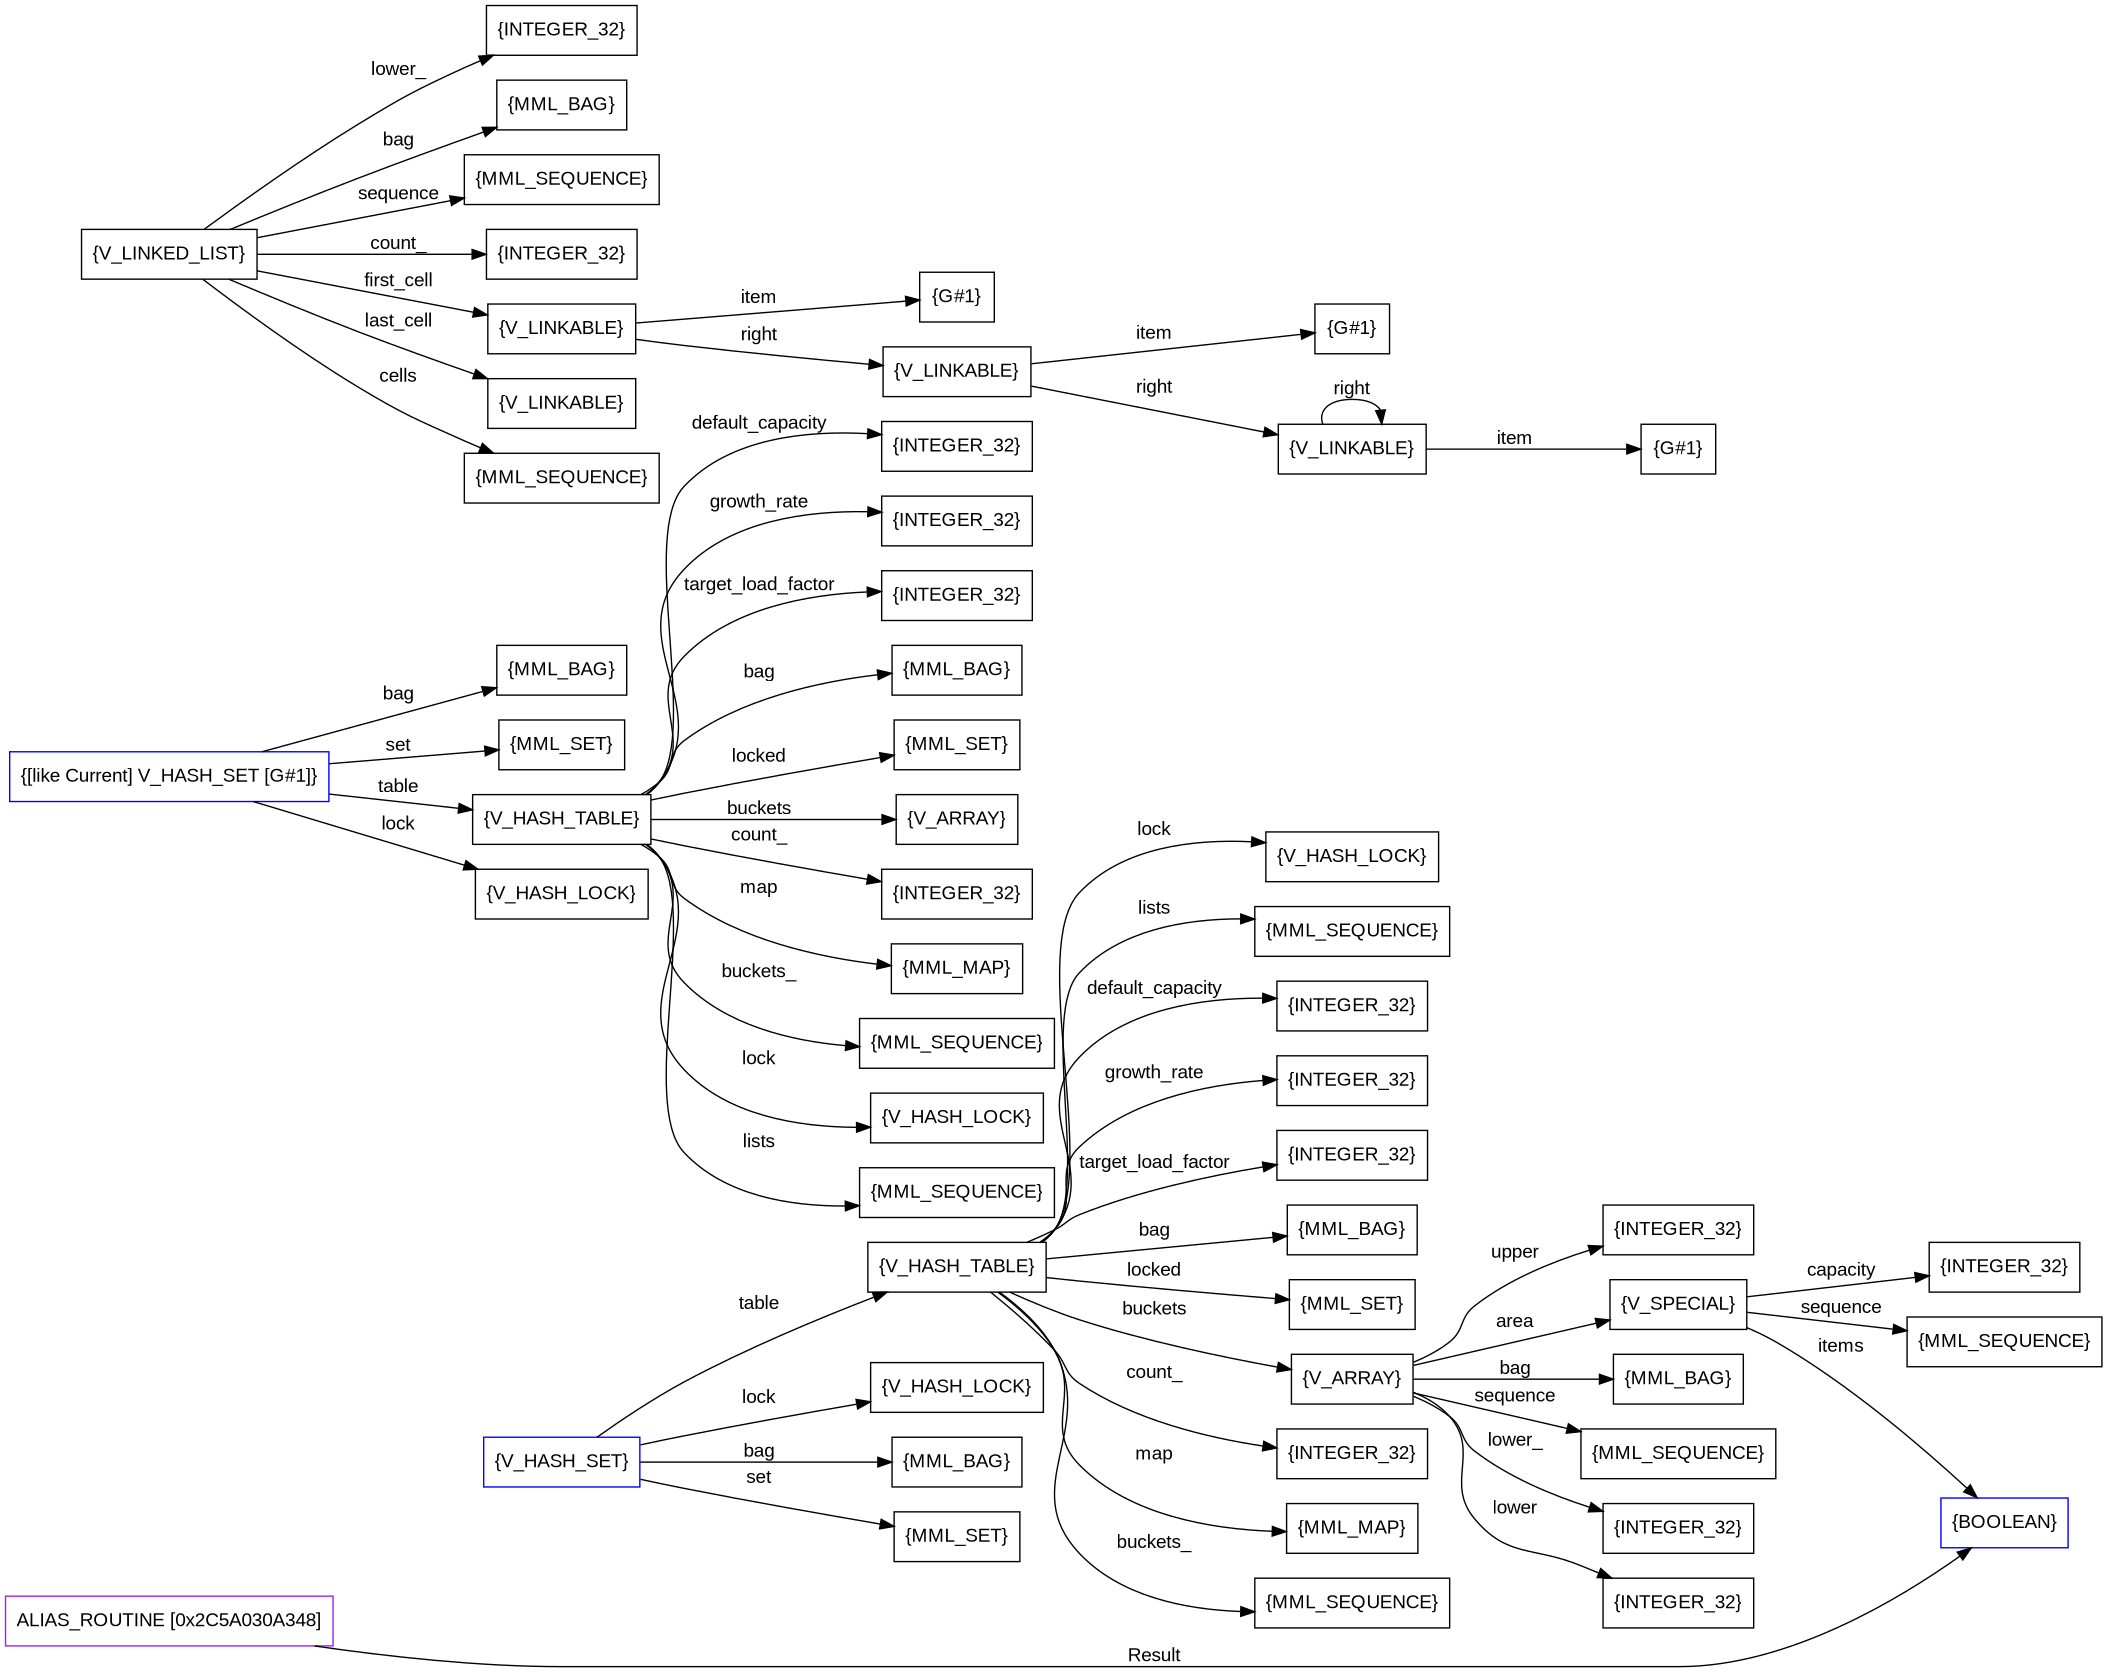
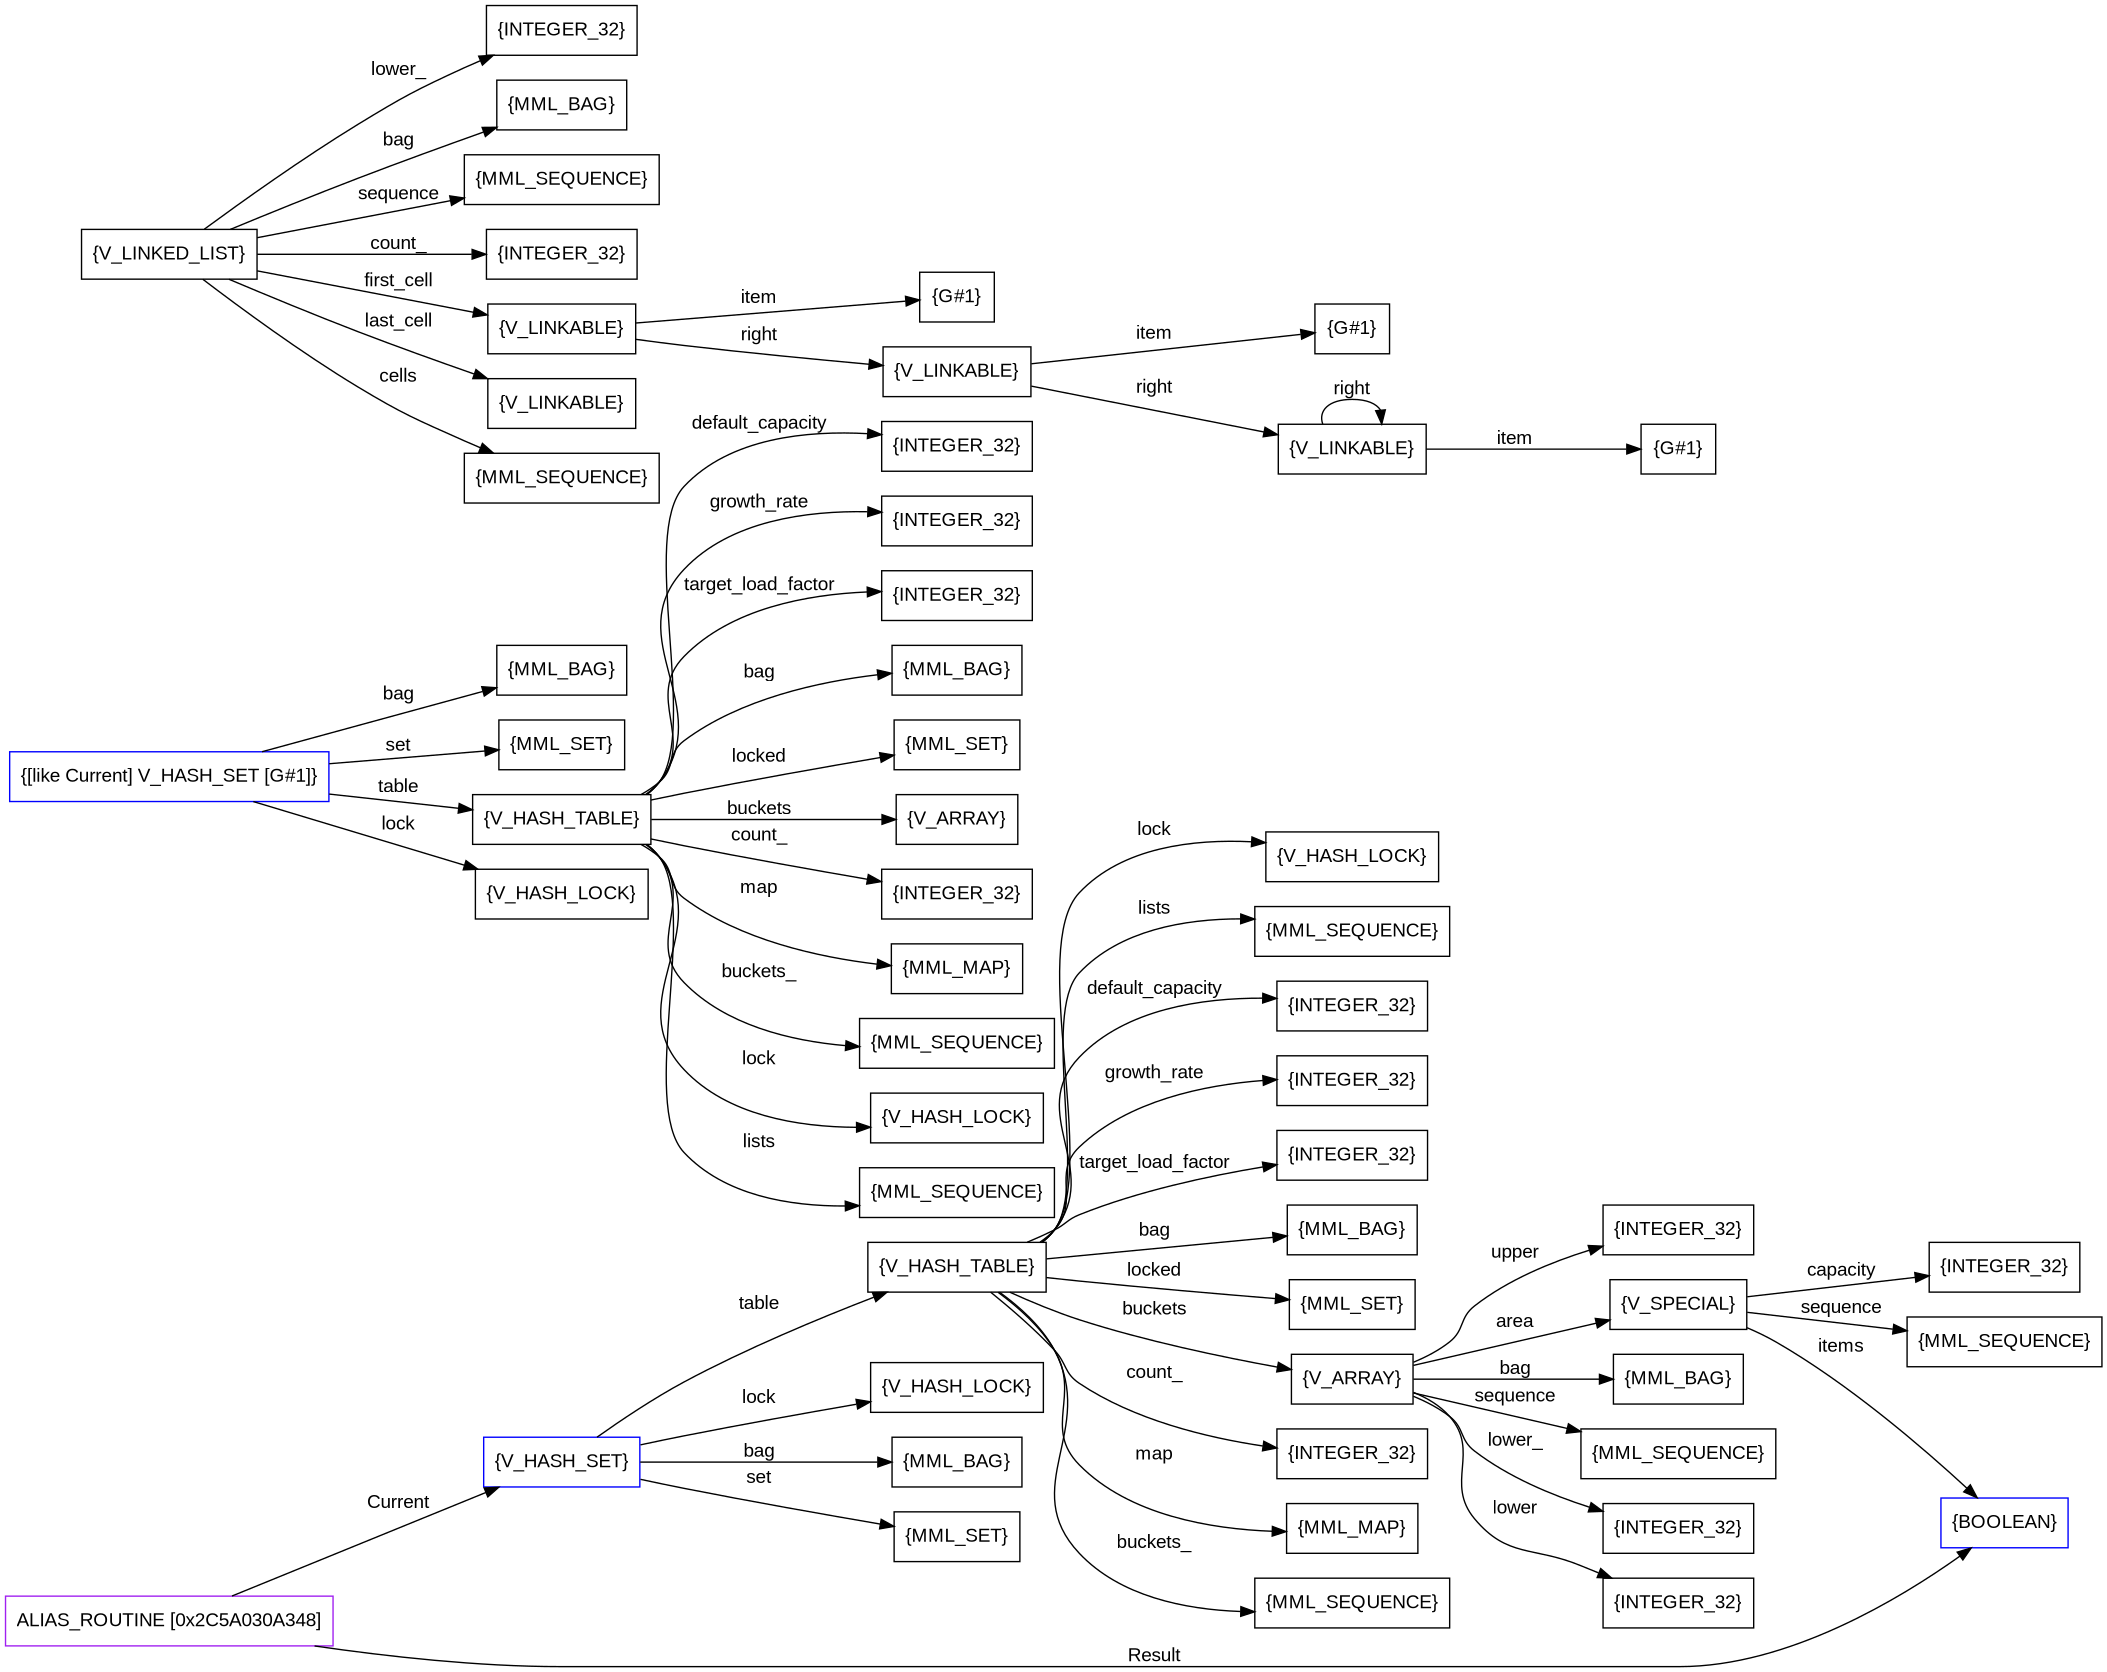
edge "ALIAS_ROUTINE [0x2C5A030A348]" -> "{V_HASH_SET}": added, label "Current"
